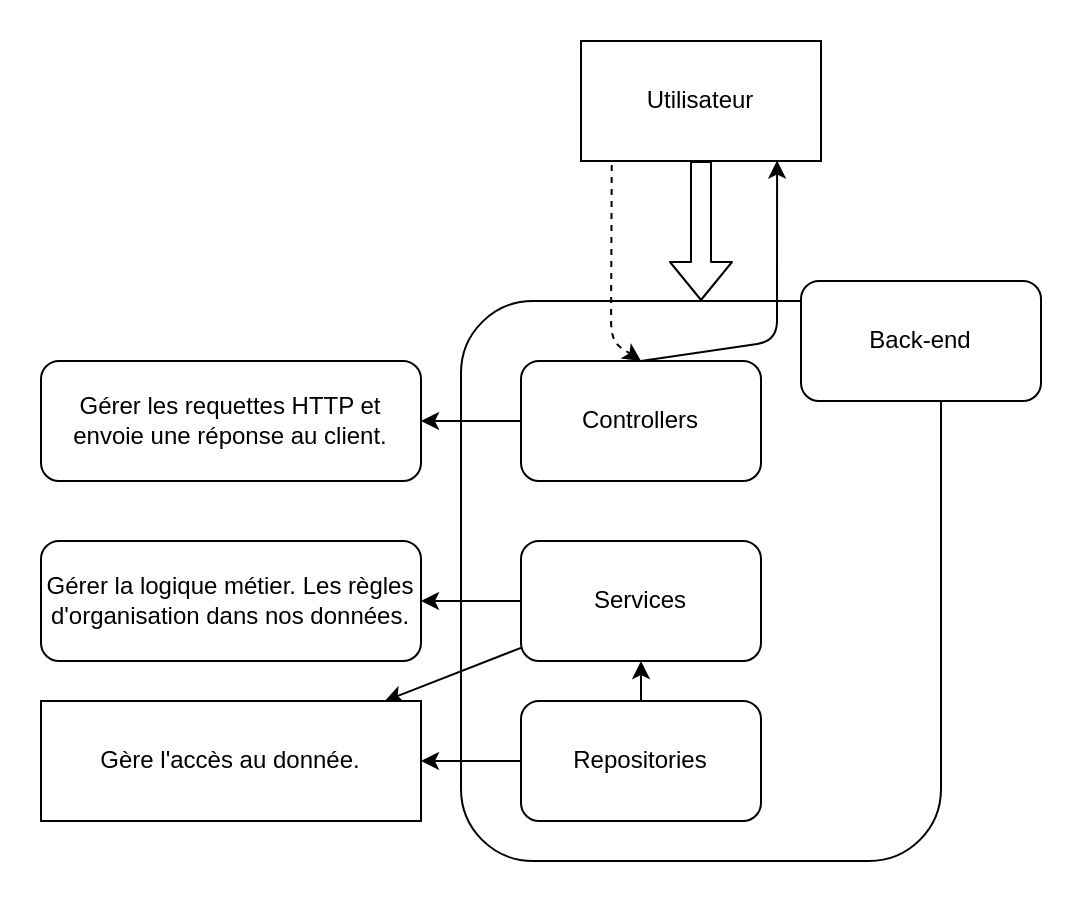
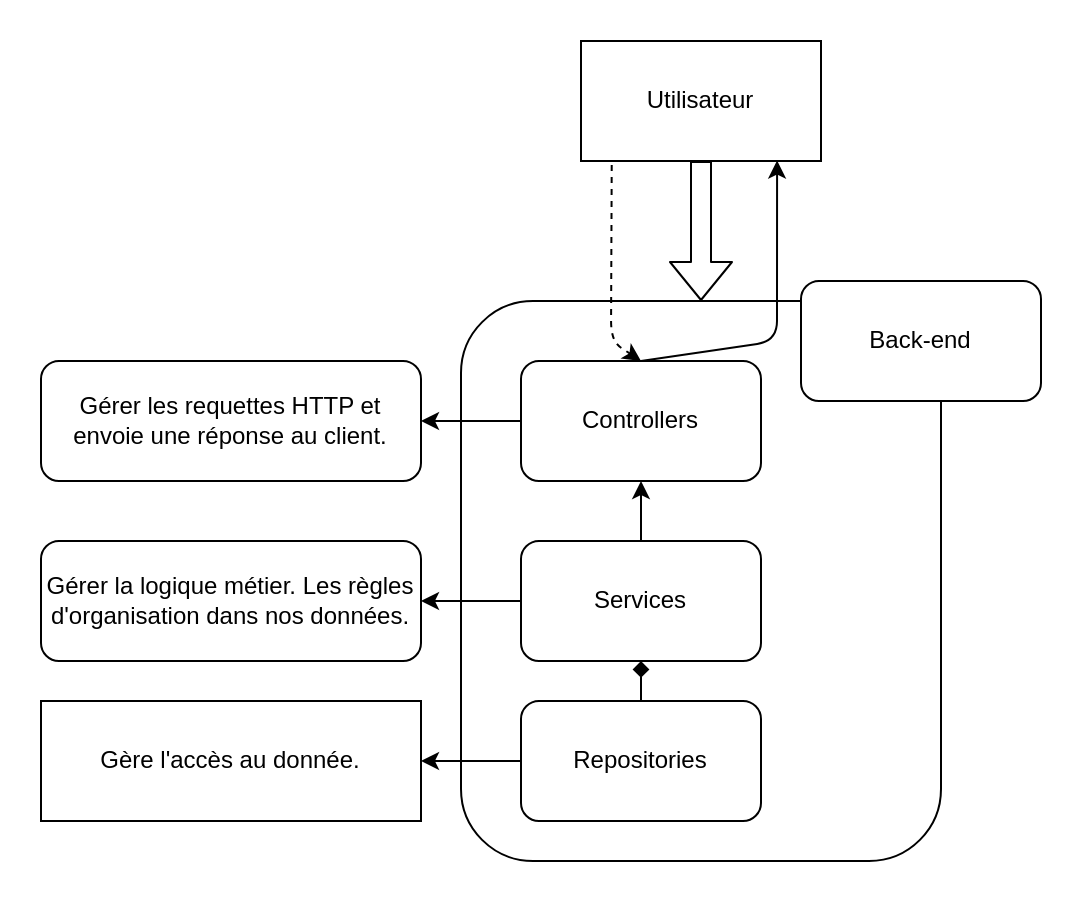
edge "Services" -> "Gère l'accès au donnée.": now "Services" -> "Controllers"
edge "Repositories" -> "Services": arrowhead classic -> diamond
